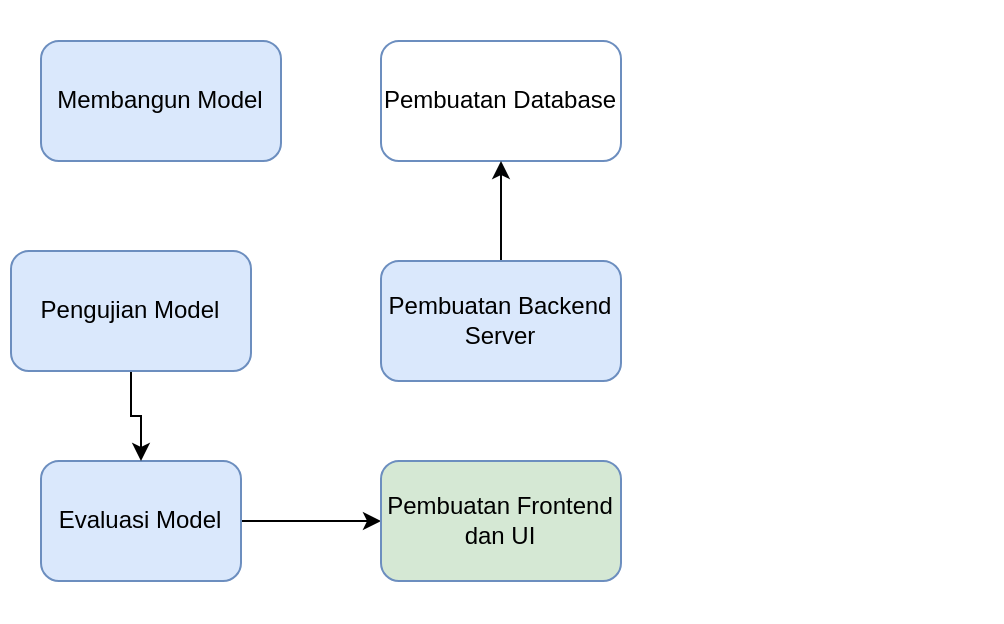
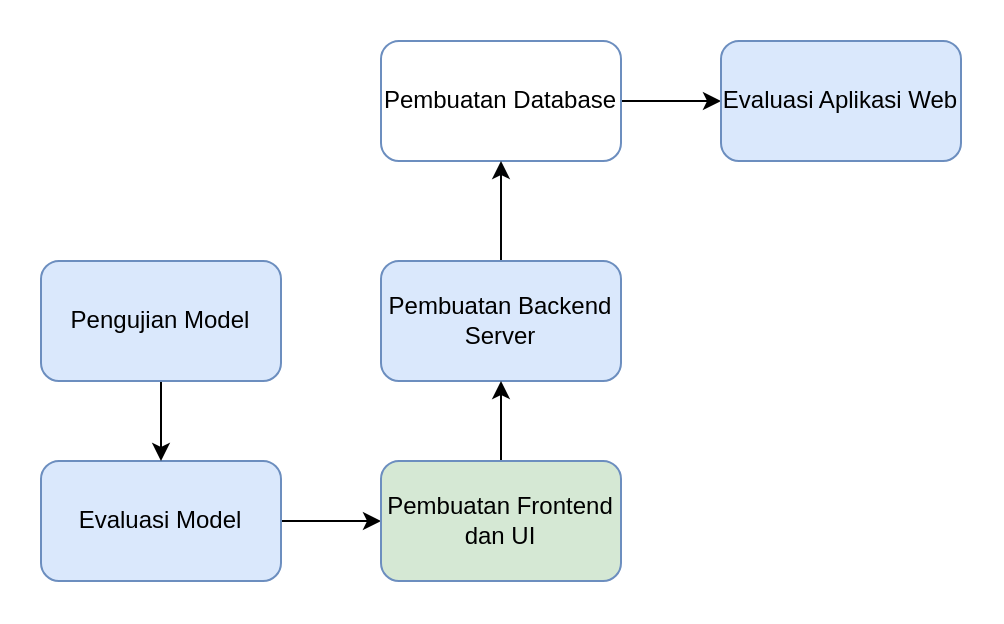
node "Membangun Model": removed
edge "Pembuatan Database" -> "Evaluasi Aplikasi Web": added
node "Evaluasi Aplikasi Web": added
node "Pengujian Model": moved (131, 311) -> (161, 321)
edge "Pembuatan Frontend dan UI" -> "Pembuatan Backend Server": added
node "Evaluasi Model": size 200x120 -> 240x120
